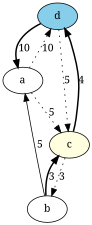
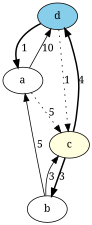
edge "d" -> "a": label "10" -> "1"
edge "a" -> "d": style dotted -> solid
edge "d" -> "c": label "5" -> "1"
edge "c" -> "b": style dotted -> bold
edge "b" -> "c": style bold -> solid
